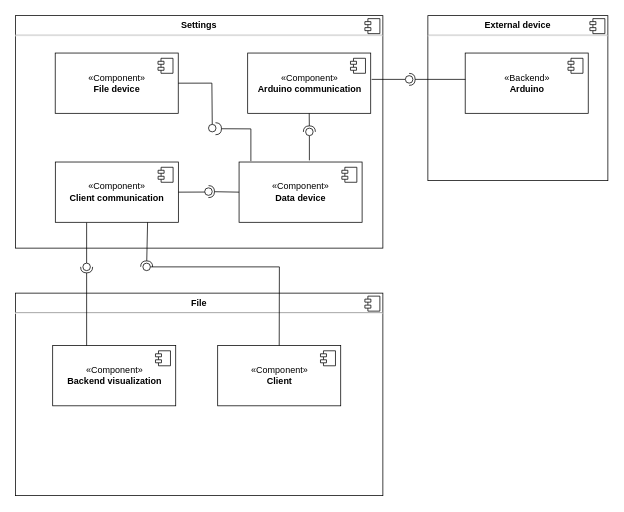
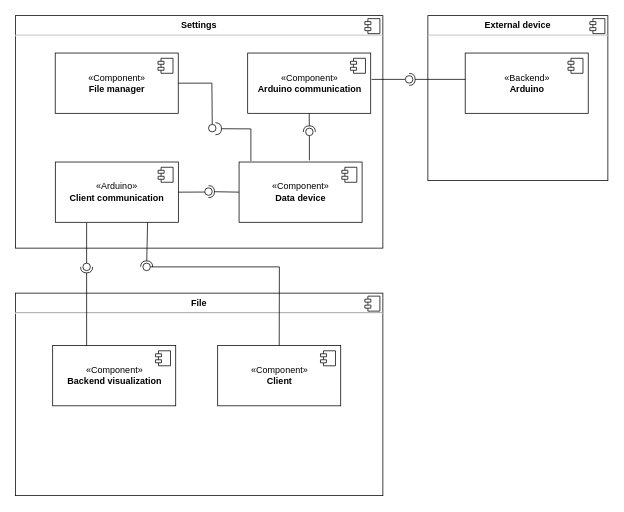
node "«Component» File device": label "«Component» File device" -> "«Component» File manager"
node "«Component» Client communication": label "«Component» Client communication" -> "«Arduino» Client communication"
